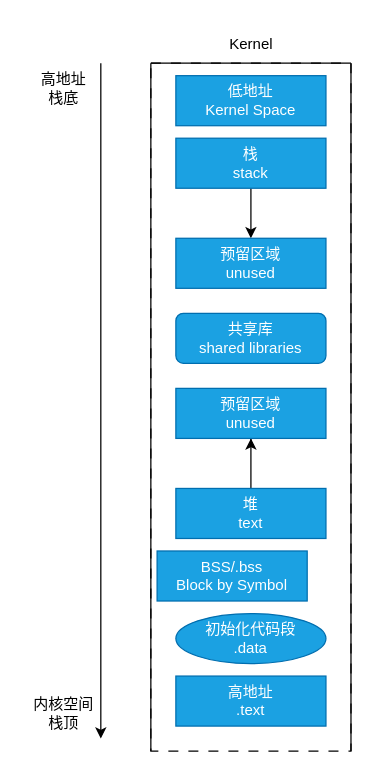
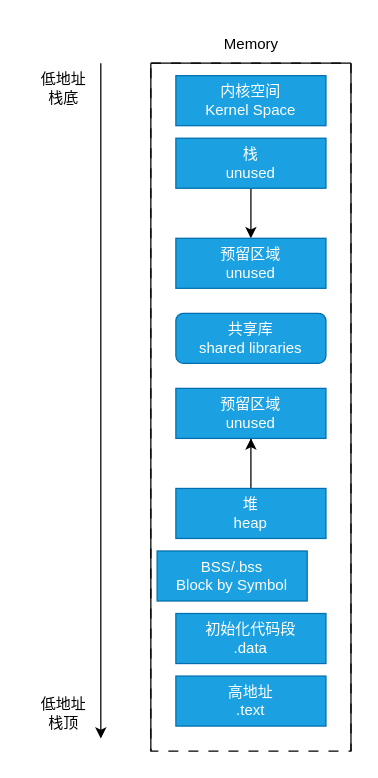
node "Kernel": label "Kernel" -> "Memory"
node "高地址 栈底": label "高地址 栈底" -> "低地址 栈底"
node "低地址 Kernel Space": label "低地址 Kernel Space" -> "内核空间 Kernel Space"
node "栈 stack": label "栈 stack" -> "栈 unused"
node "堆 text": label "堆 text" -> "堆 heap"
node "初始化代码段 .data": shape ellipse -> rectangle
node "内核空间 栈顶": label "内核空间 栈顶" -> "低地址 栈顶"
